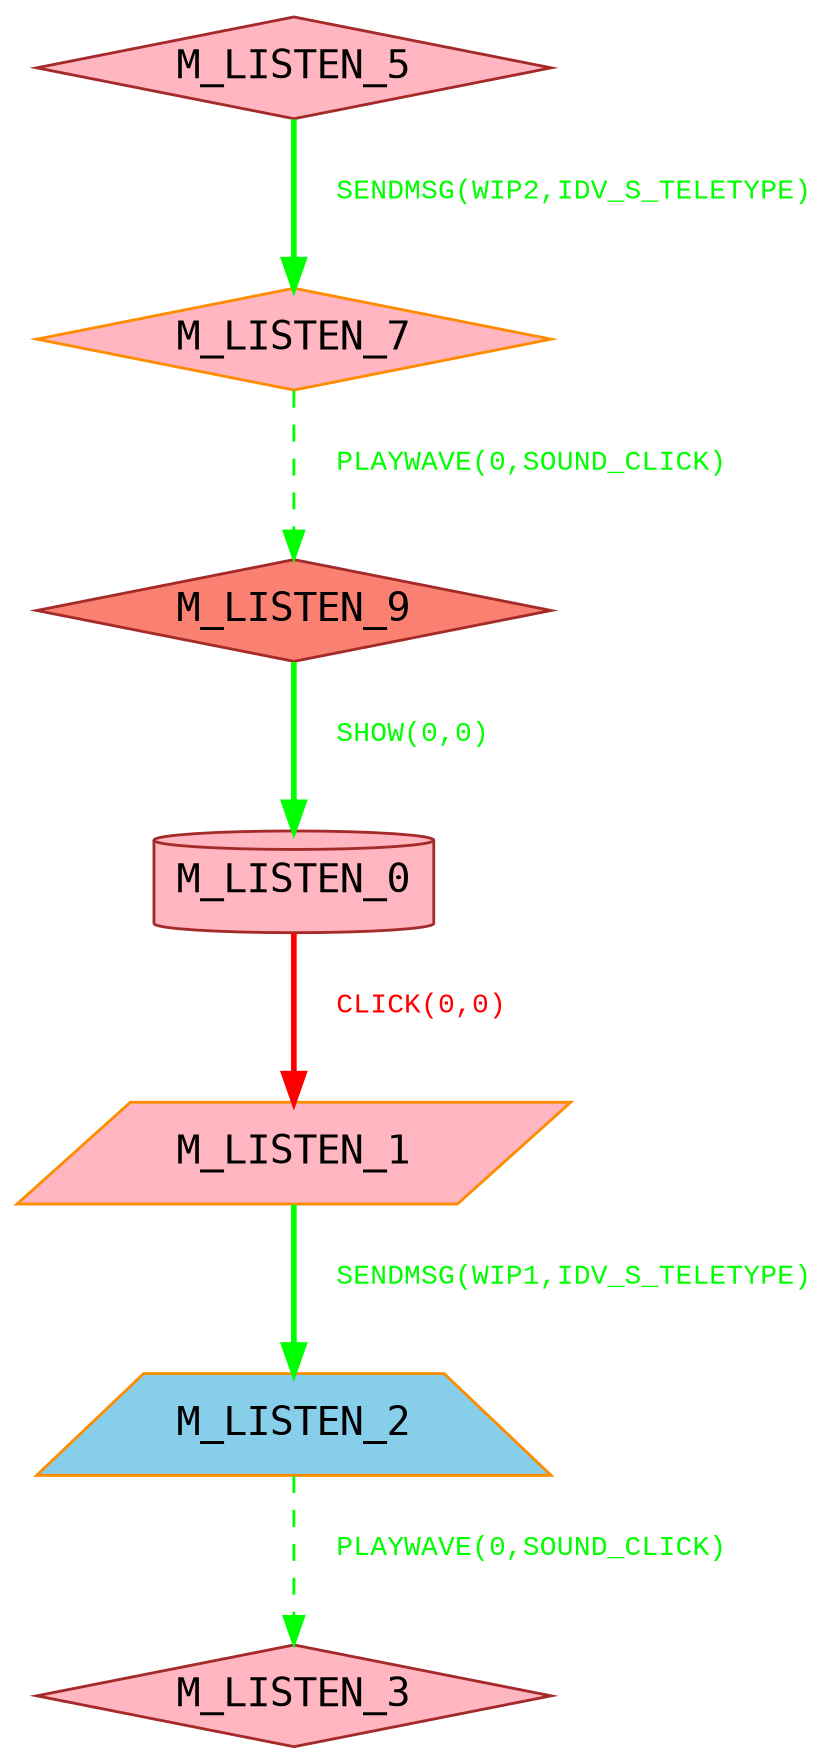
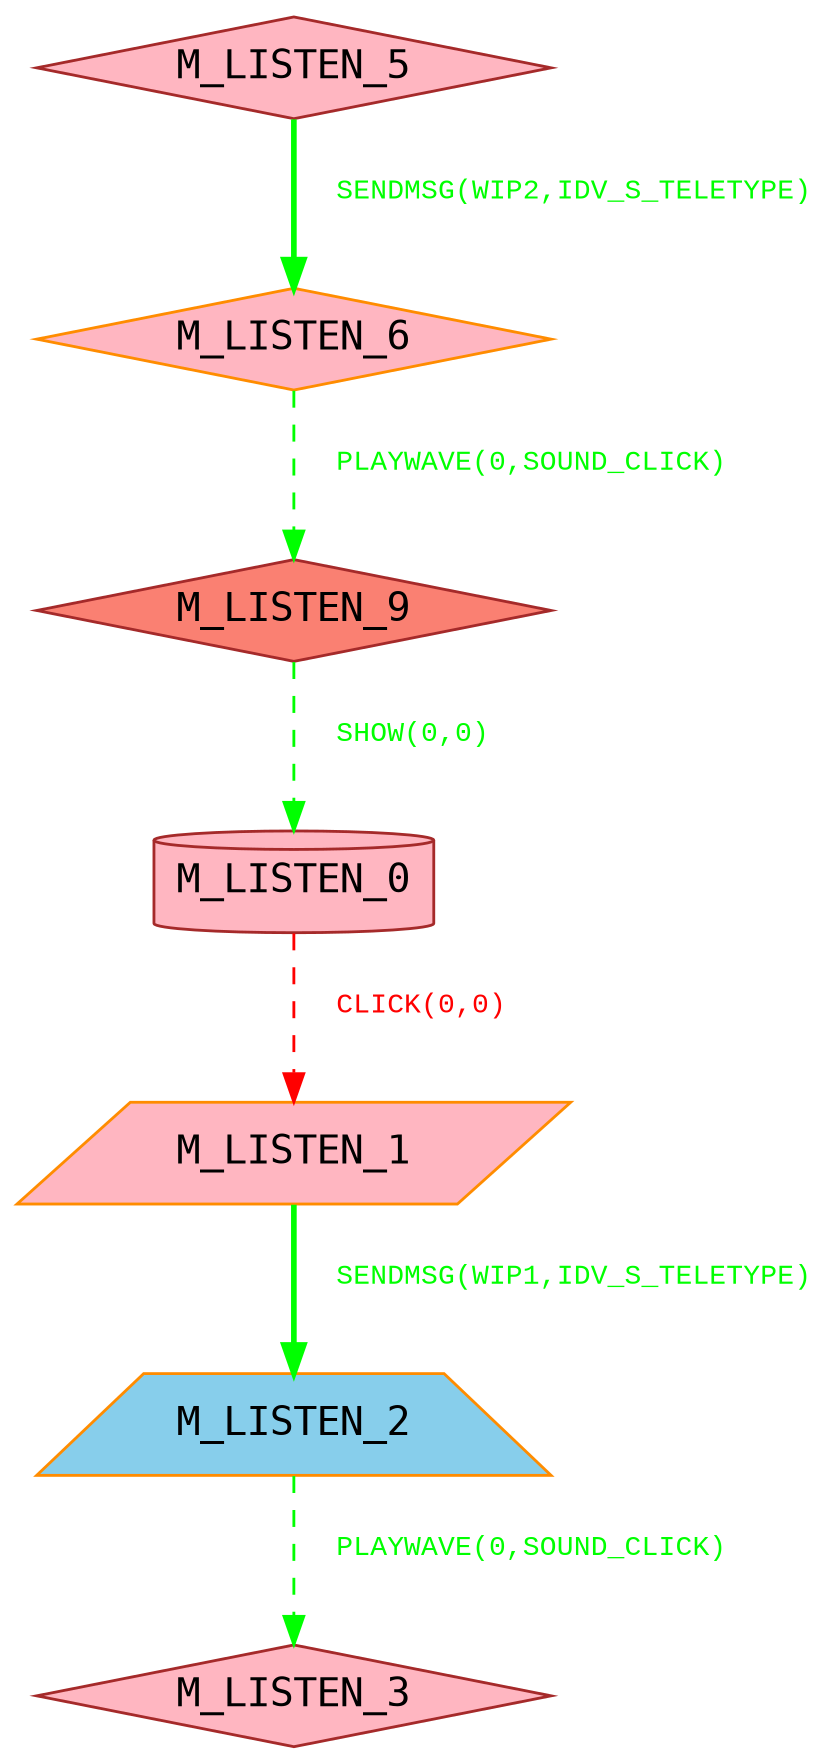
node "M_LISTEN_7": label "M_LISTEN_7" -> "M_LISTEN_6"
edge "M_LISTEN_9" -> "M_LISTEN_0": style bold -> dashed
edge "M_LISTEN_0" -> "M_LISTEN_1": style bold -> dashed
